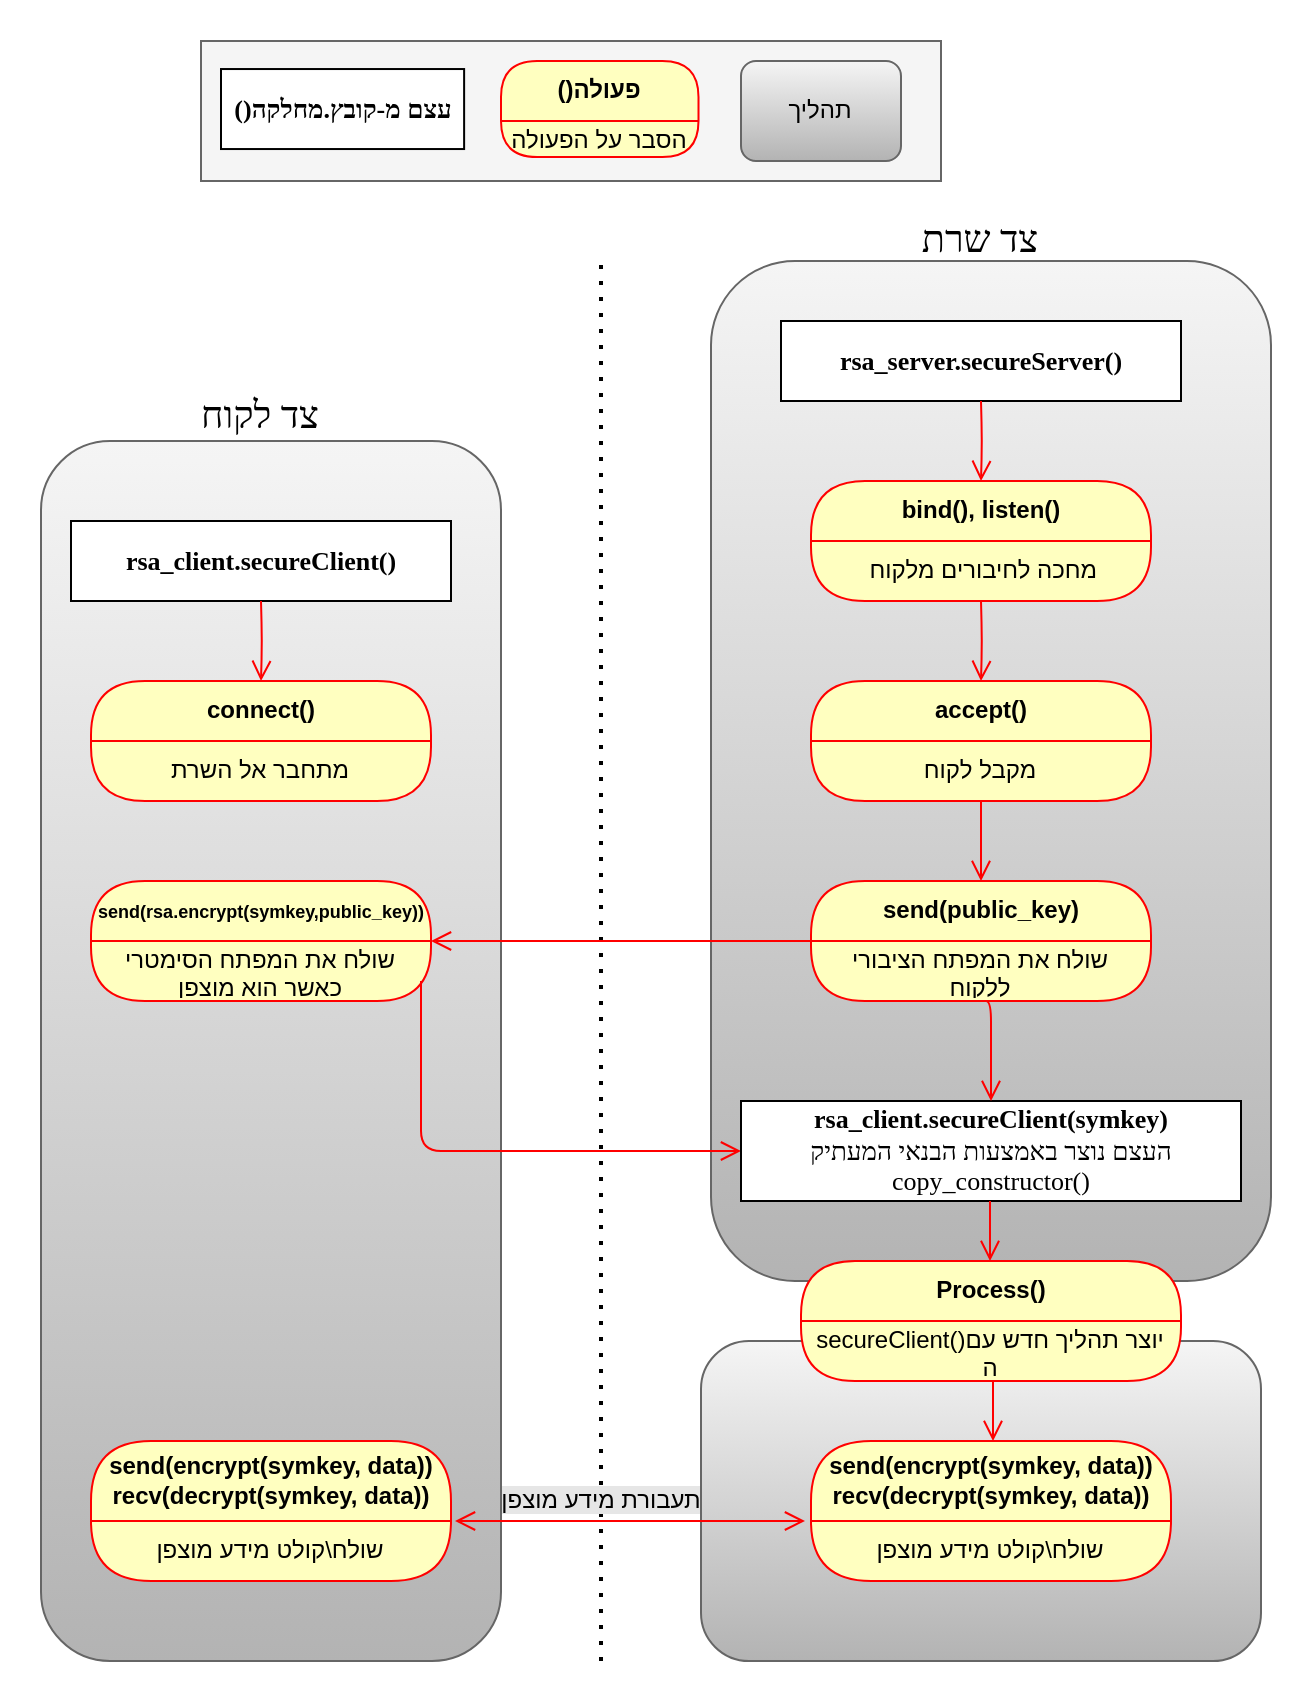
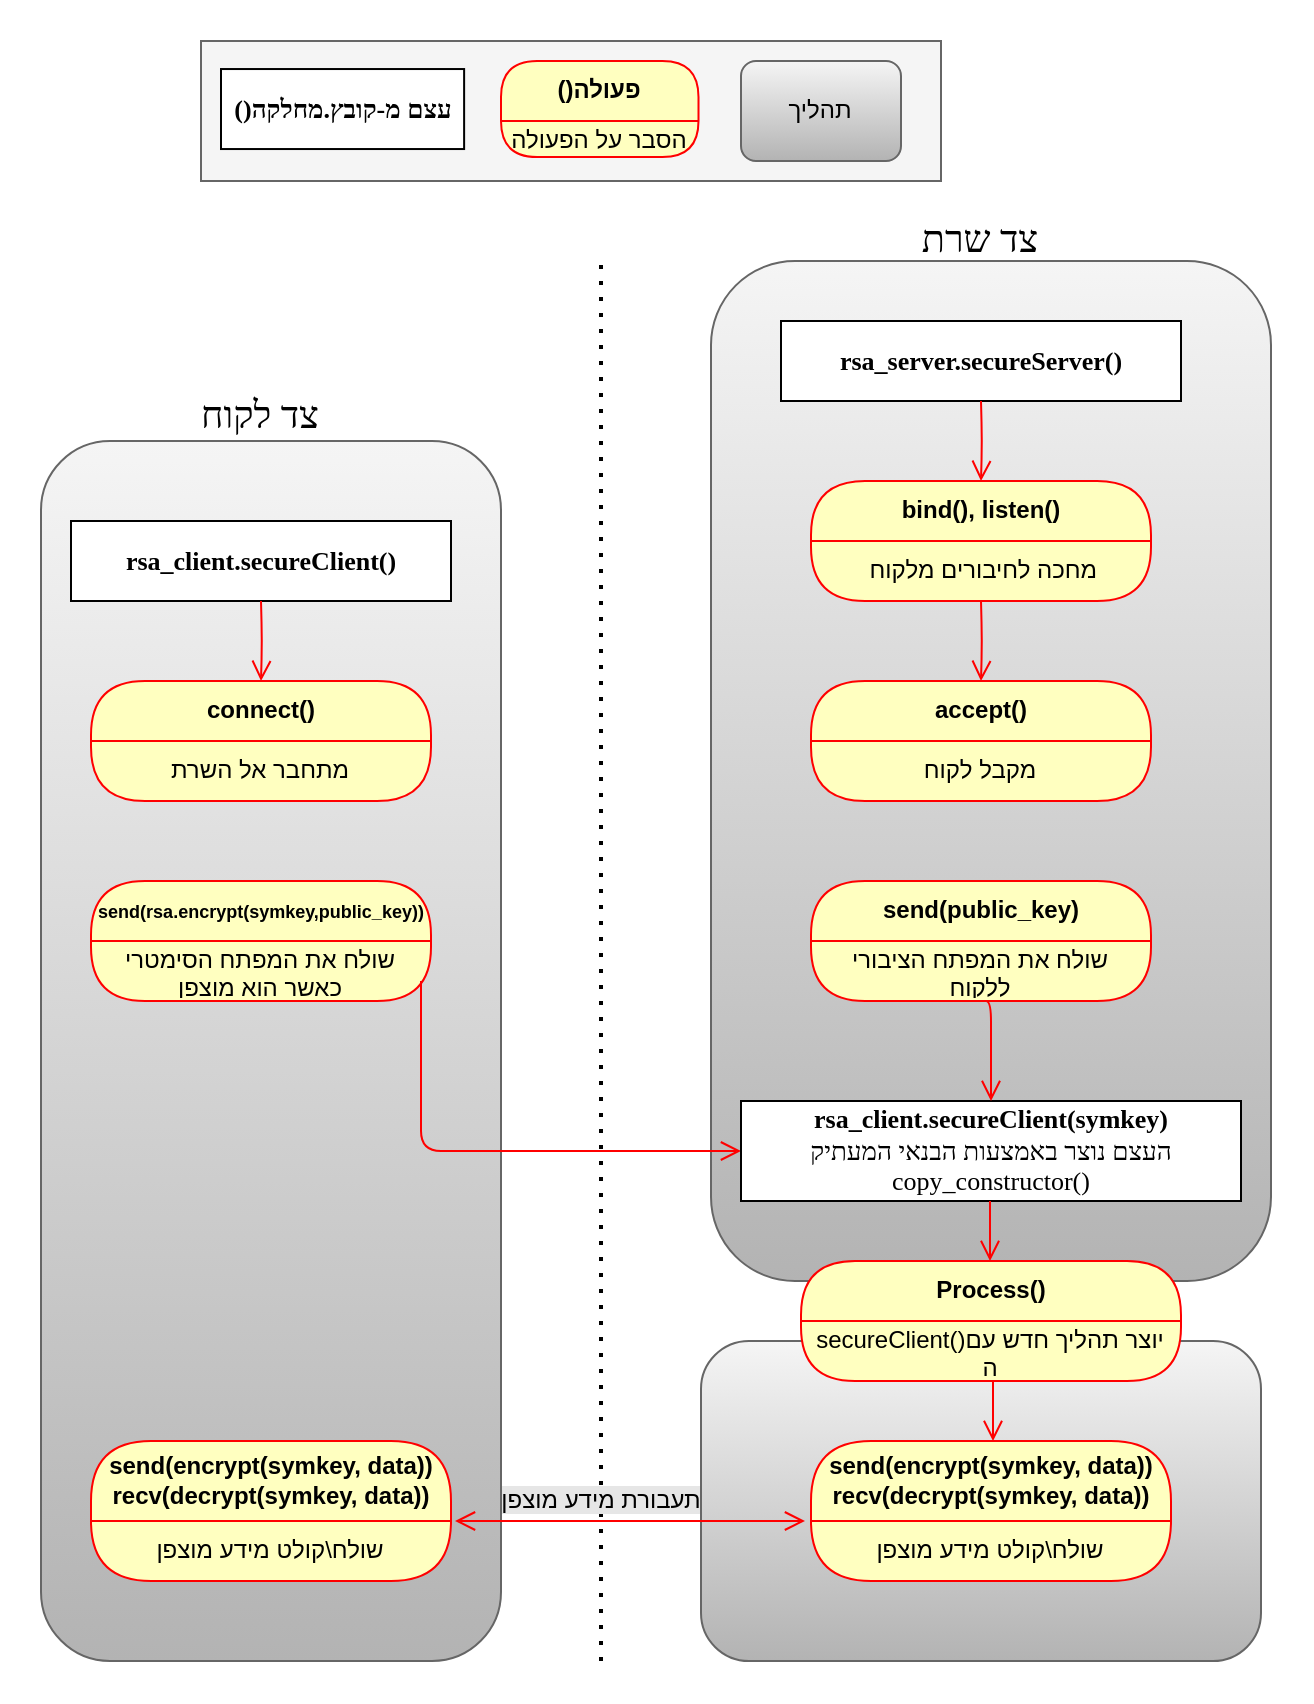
edge "מקבל לקוח" -> "send(public_key)": removed
edge "send(public_key)" -> "שולח את המפתח הסימטרי כאשר הוא מוצפן": removed
